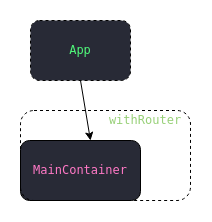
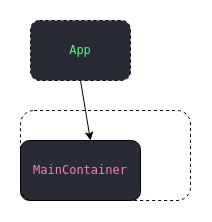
node "withRouter": removed
